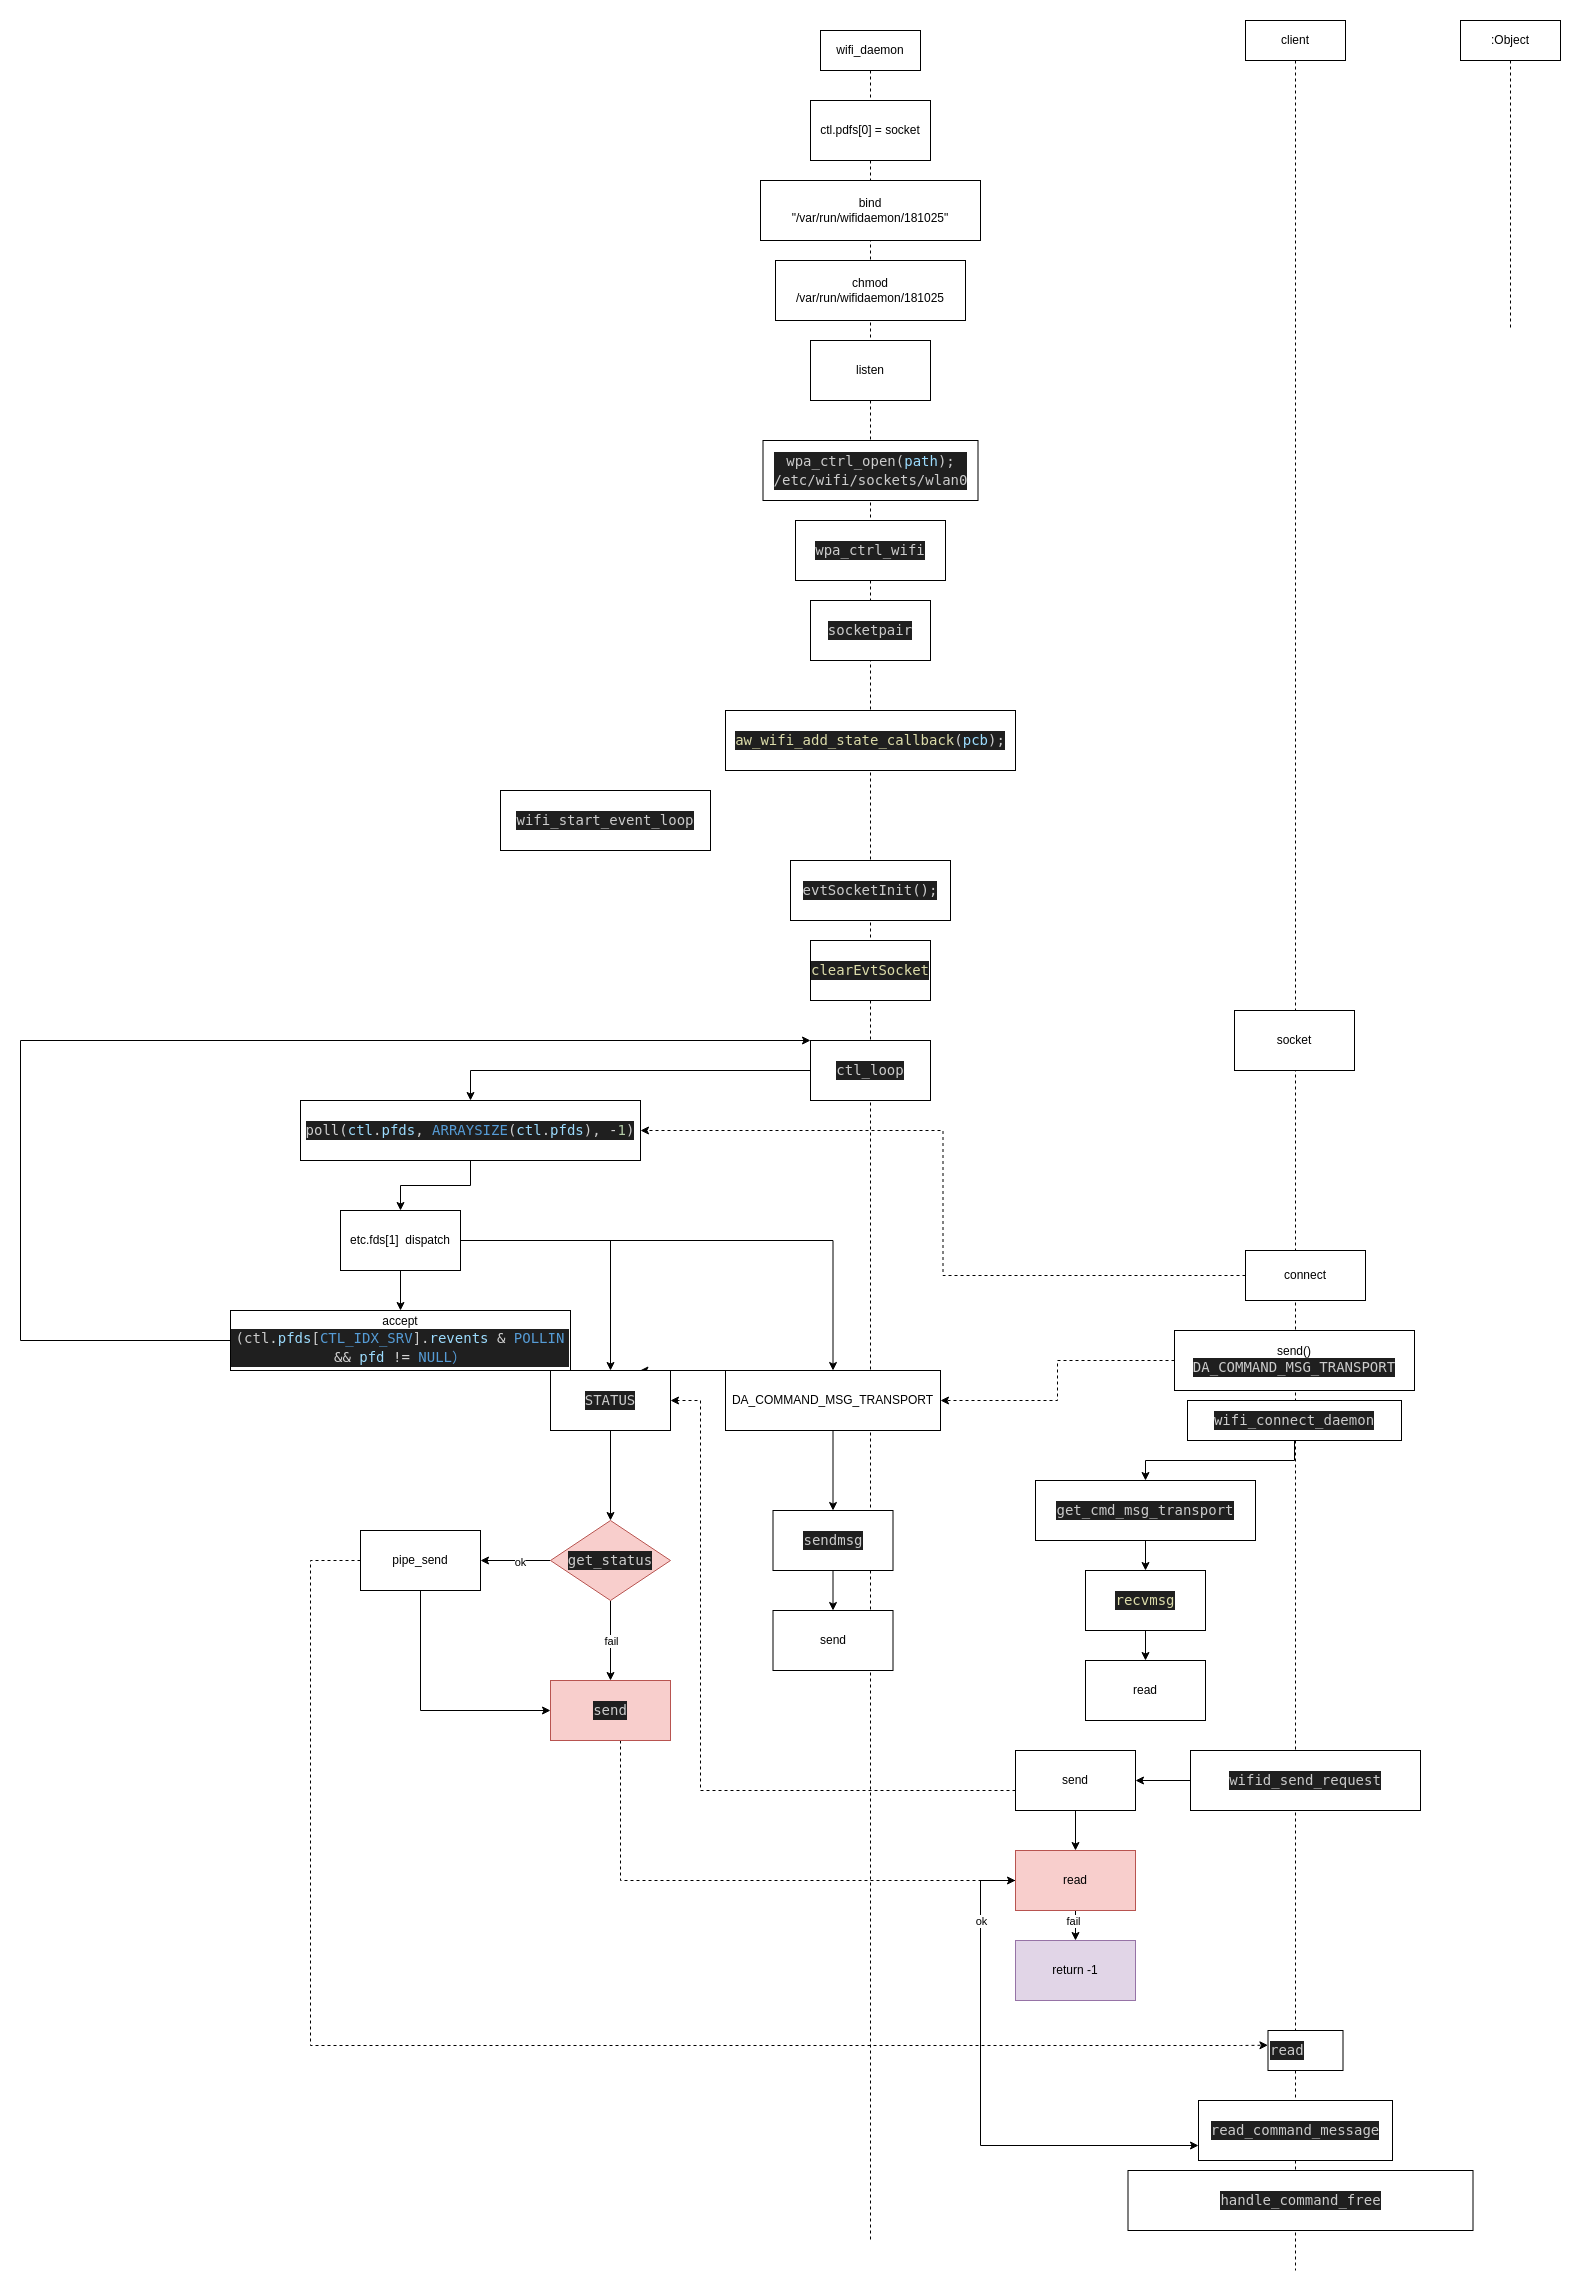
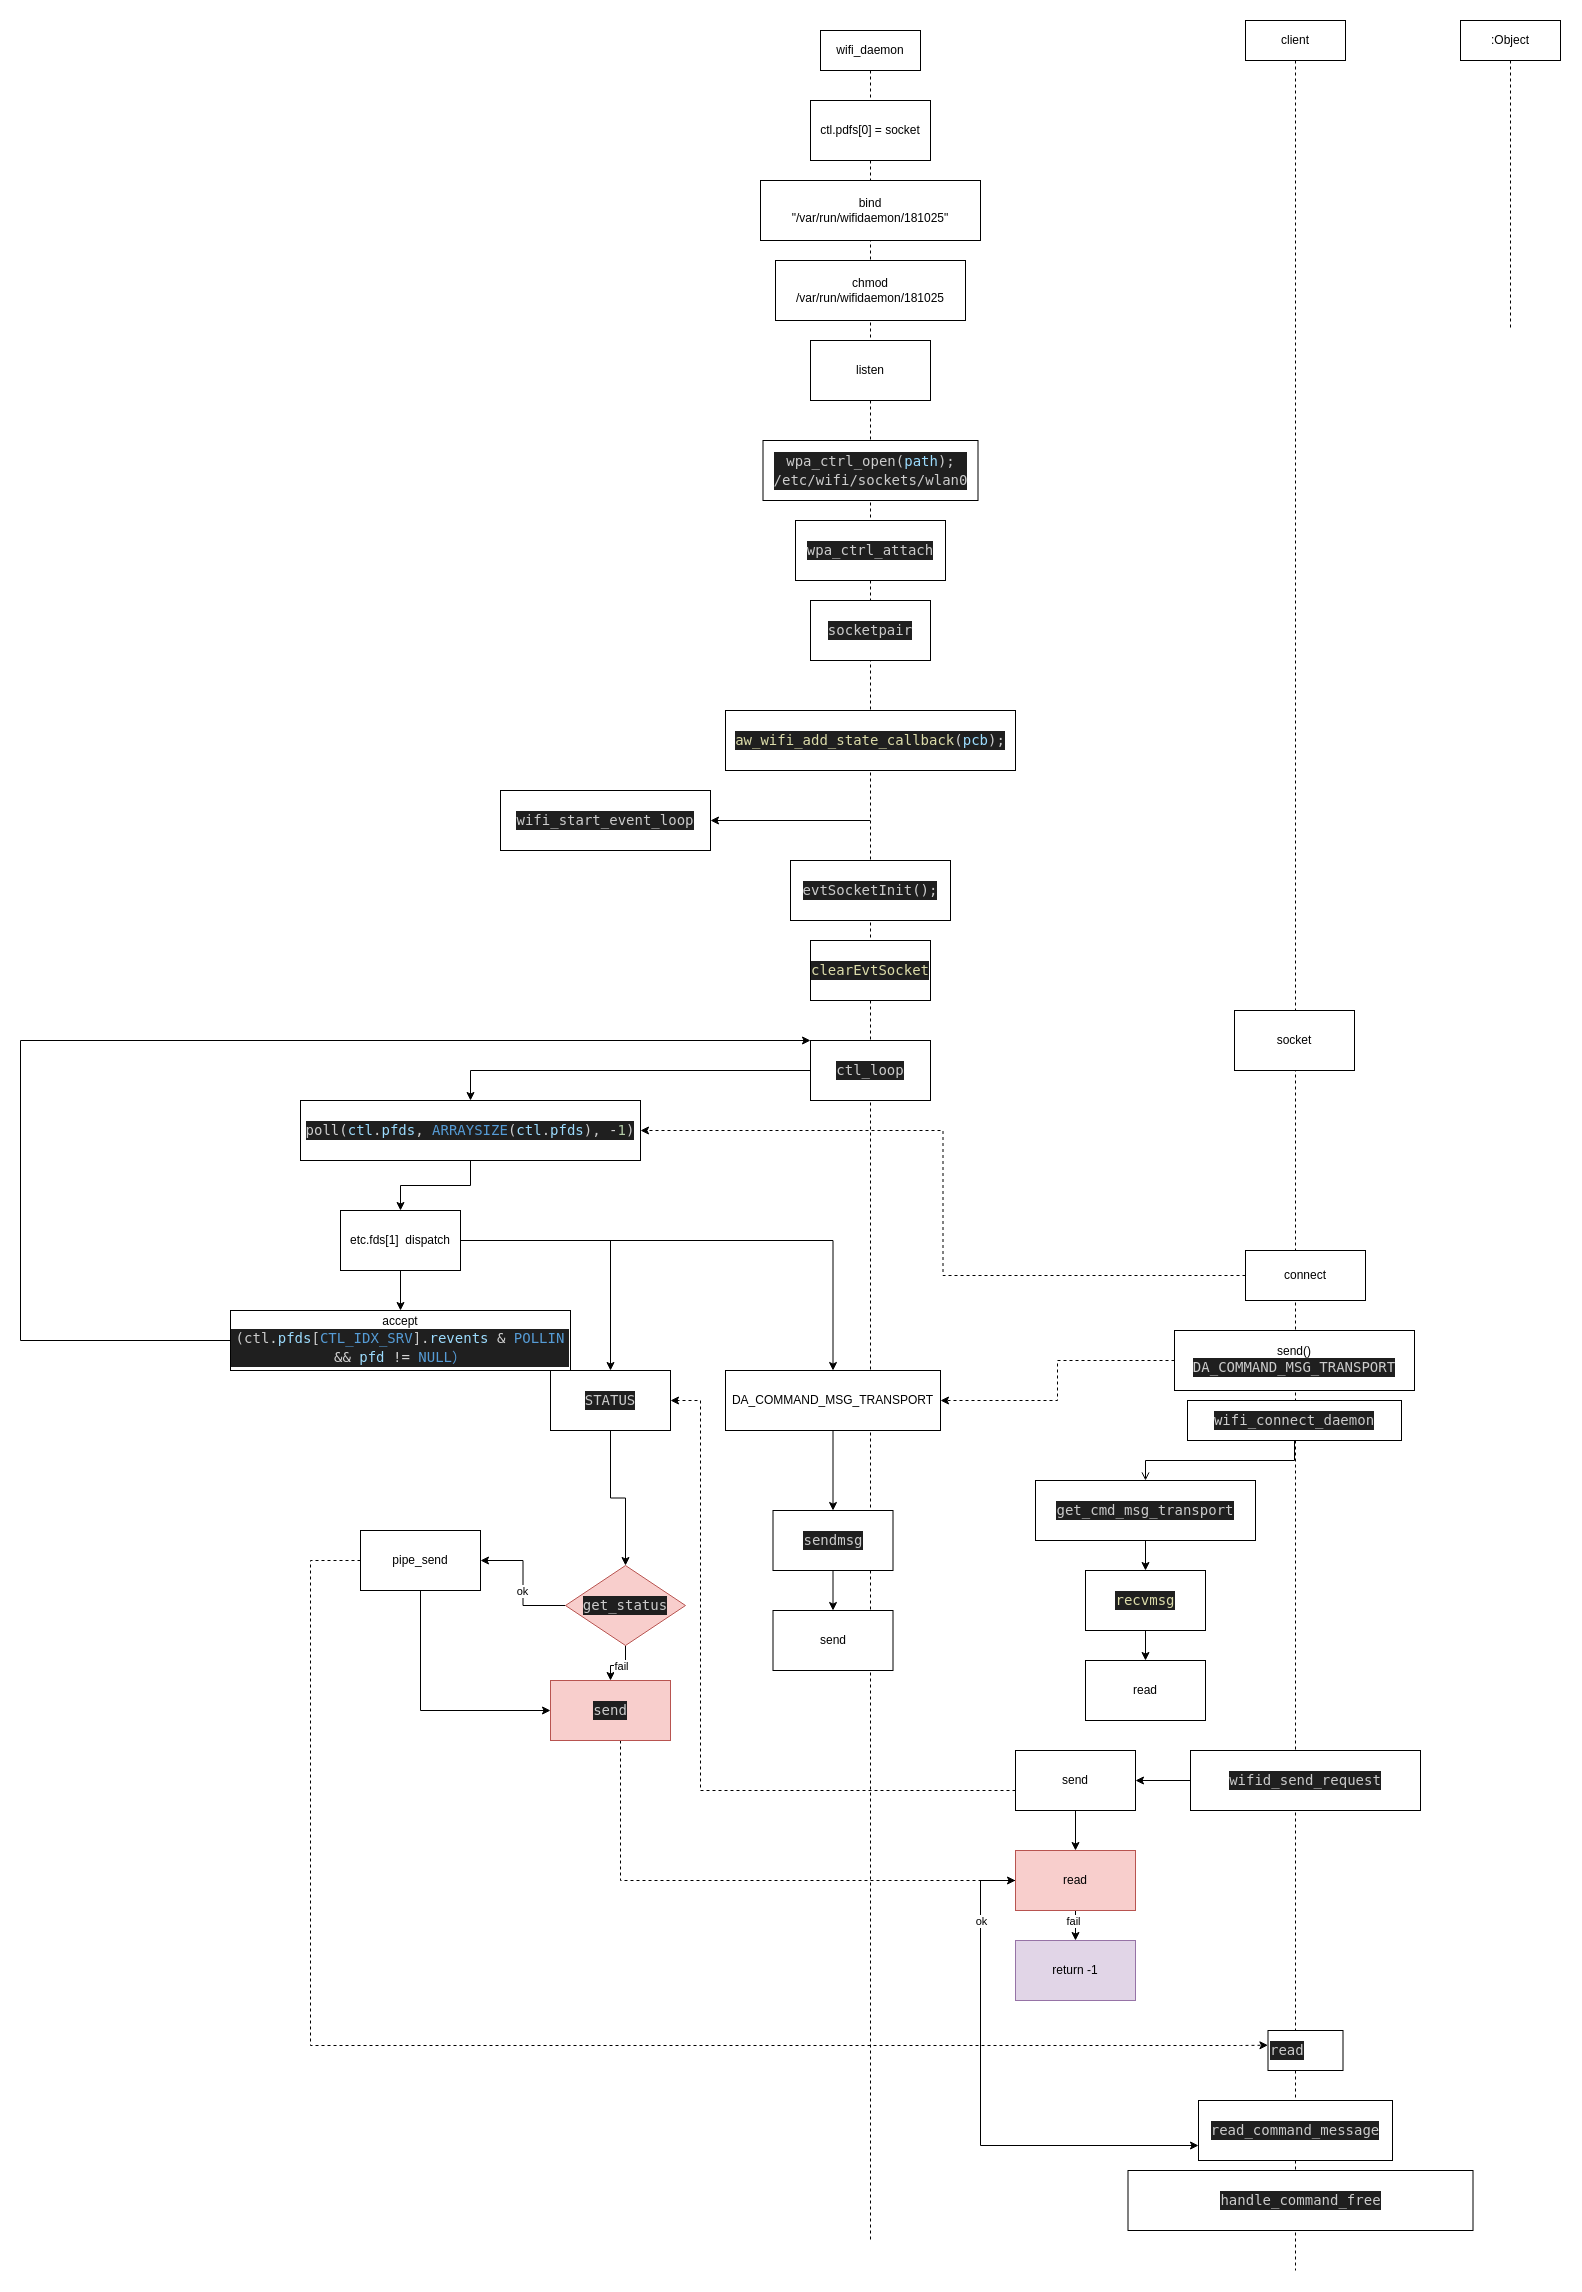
node "wpa_ctrl_wifi": label "wpa_ctrl_wifi" -> "wpa_ctrl_attach"
edge "wifi_daemon" -> "STATUS": now "wifi_daemon" -> "wifi_start_event_loop"
edge "wifi_connect_daemon" -> "get_cmd_msg_transport": arrowhead classic -> open
node "get_status": moved (611, 1561) -> (626, 1606)
